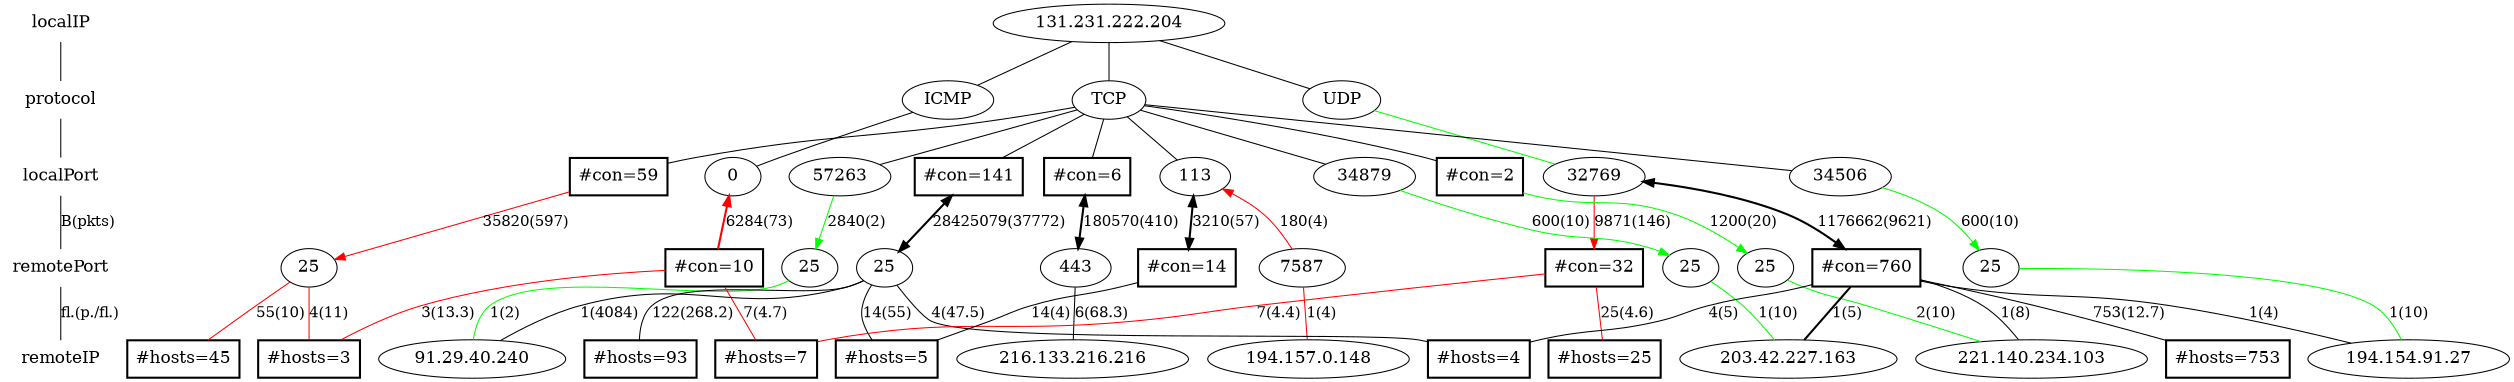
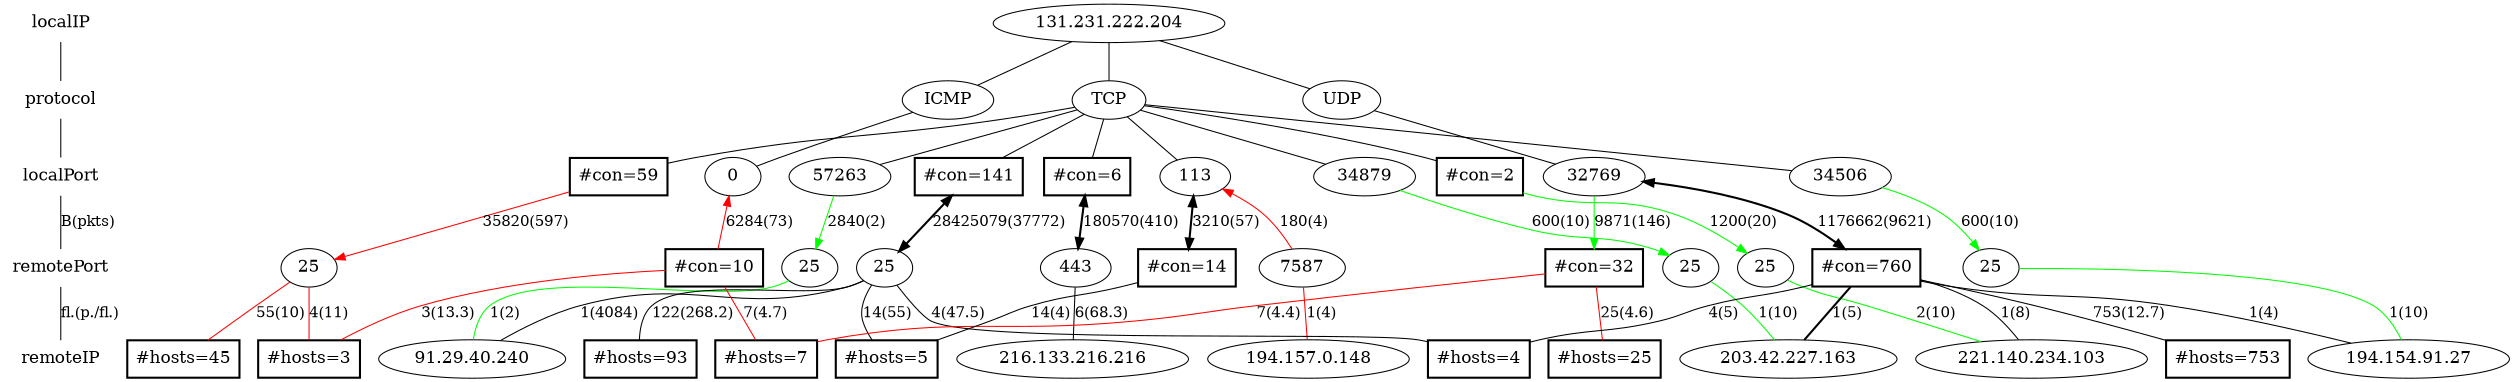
edge "UDP" -- "32769": color green -> black
edge "32769" -- "#con=32": color red -> green
edge "0" -- "#con=10": style bold -> solid
